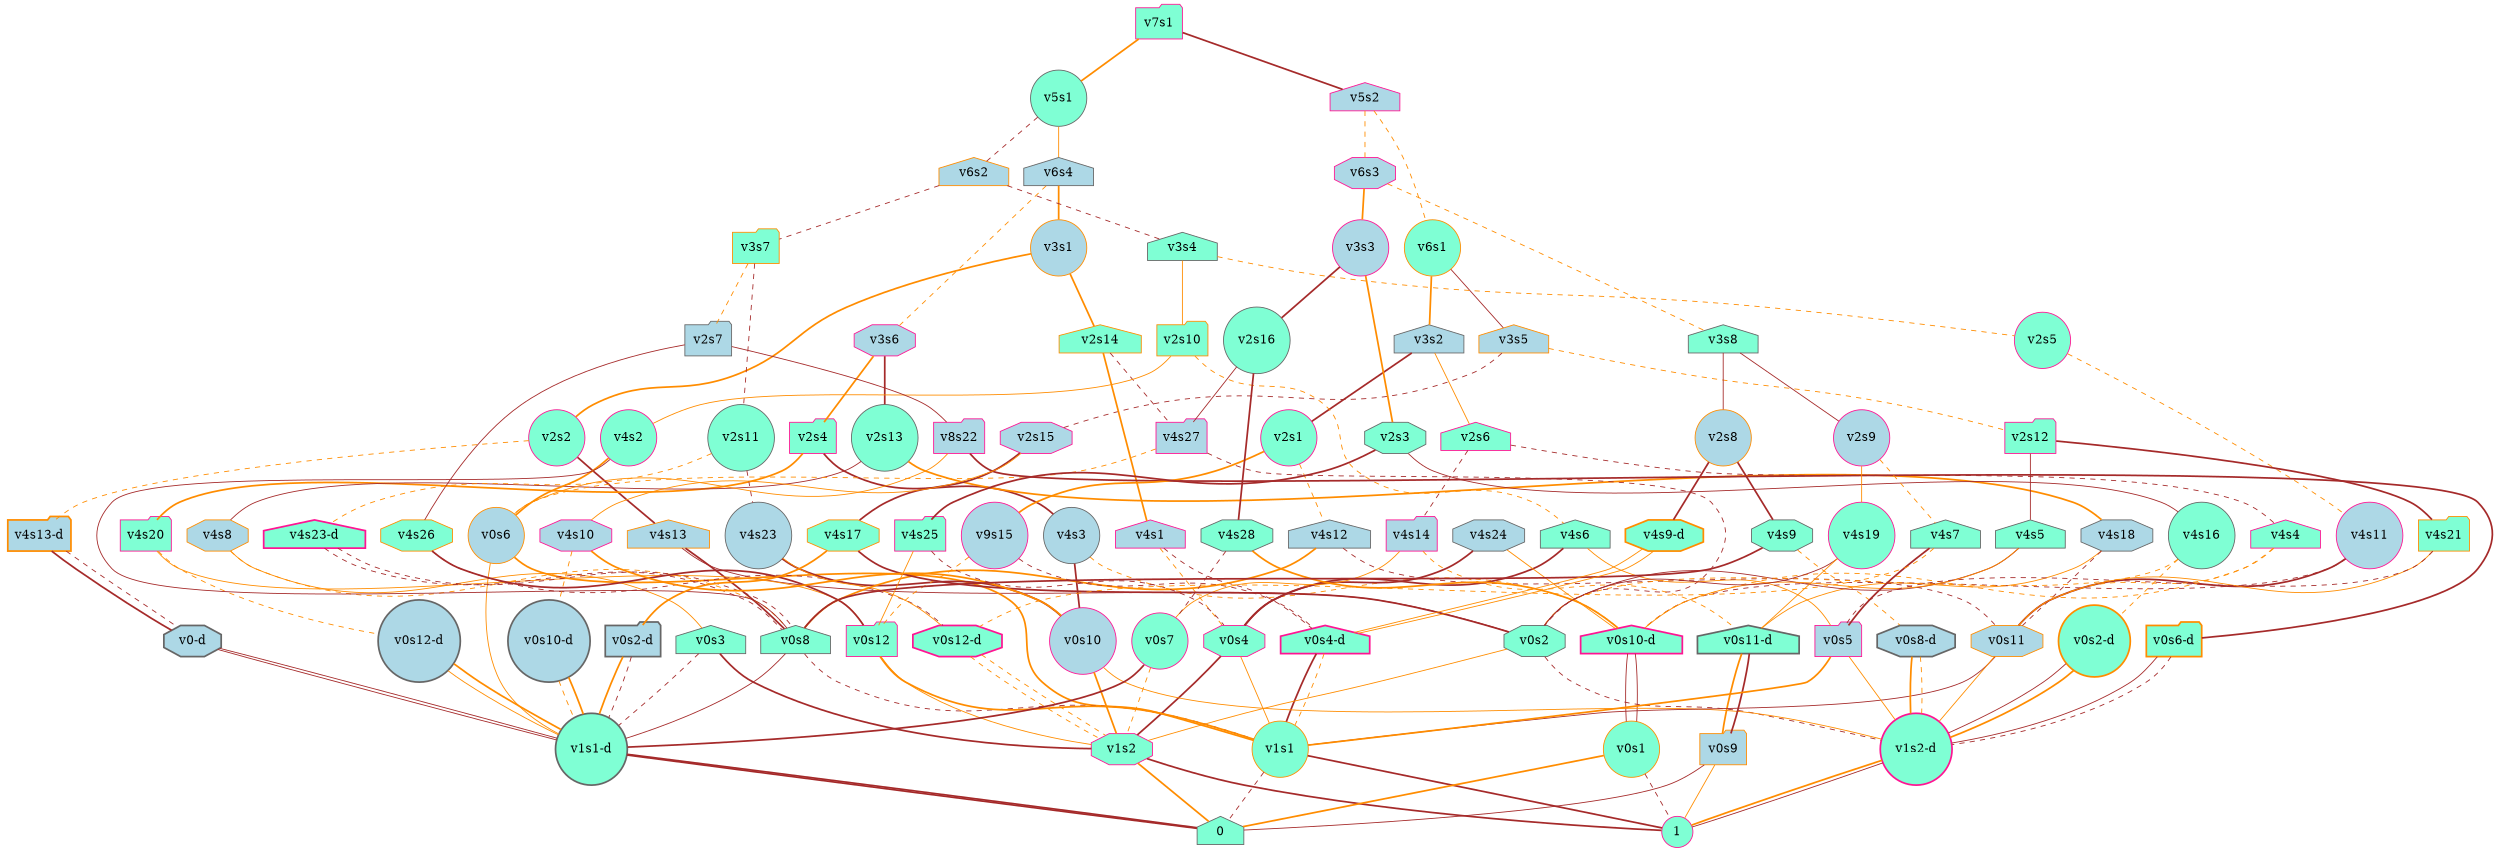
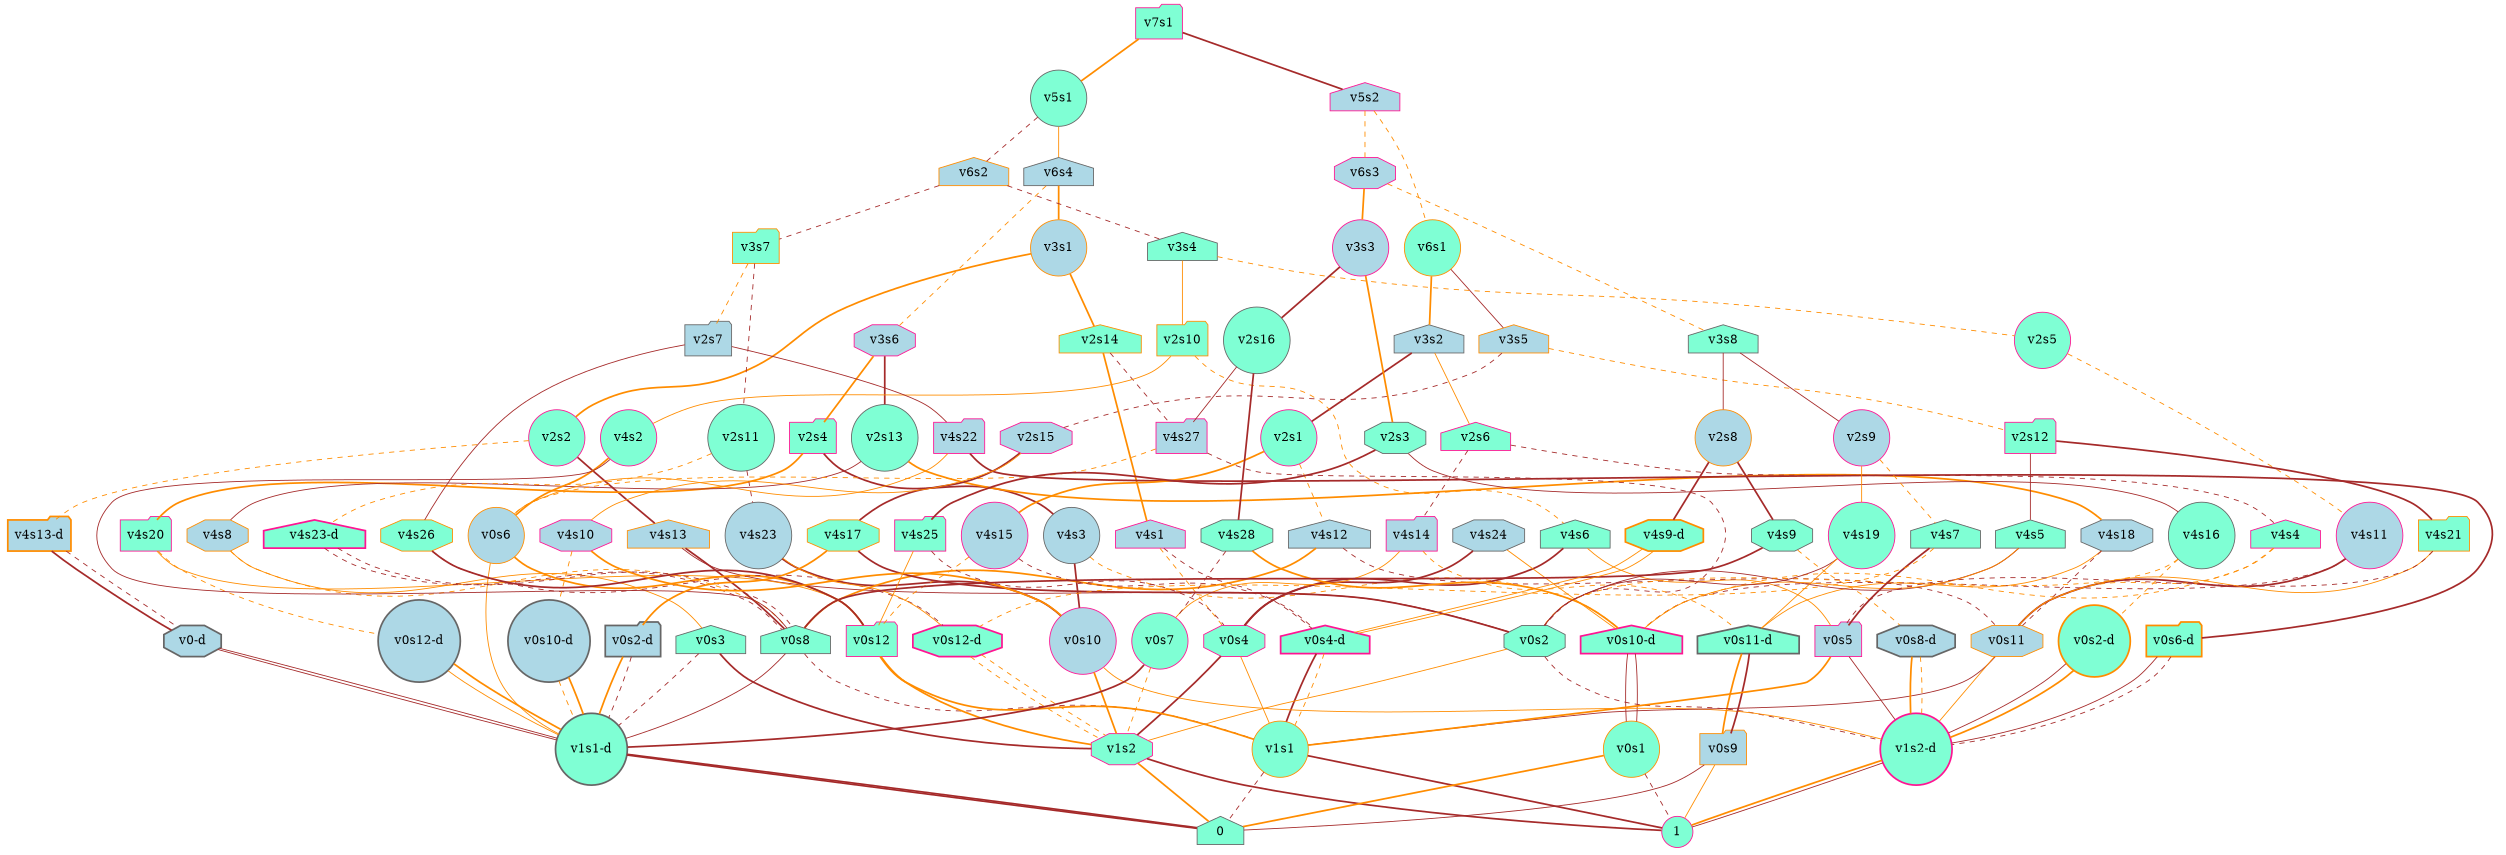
node "v8s22": label "v8s22" -> "v4s22"
node "v9s15": label "v9s15" -> "v4s15"
edge "v0s6" -- "v1s1": now "v0s6" -- "v0s12"
edge "v0s5" -- "v1s2-d": color darkorange -> brown
edge "v0s12" -- "v1s2": style solid -> bold
